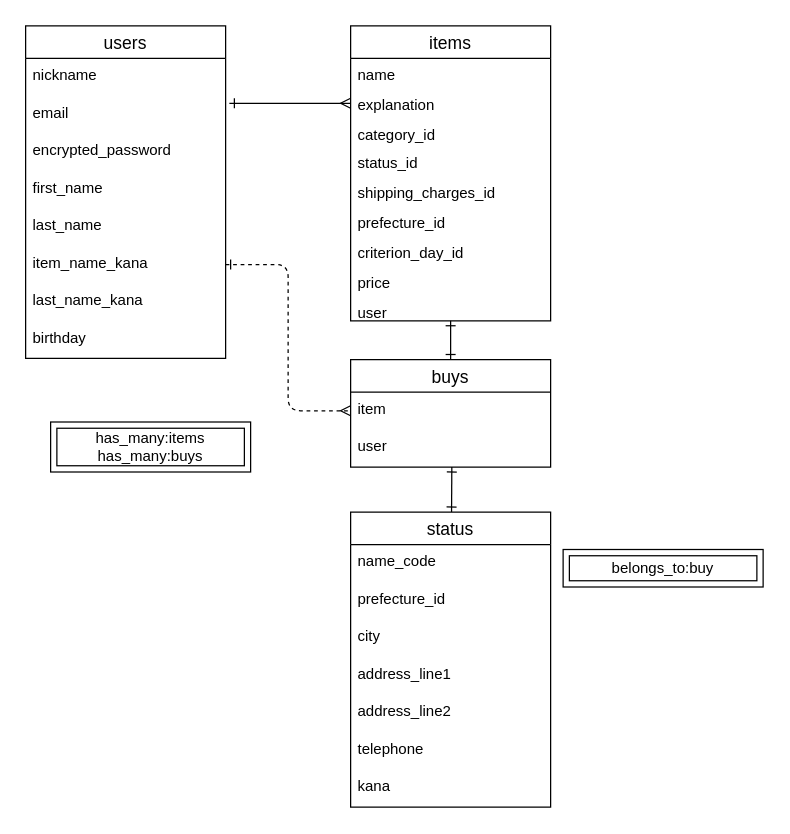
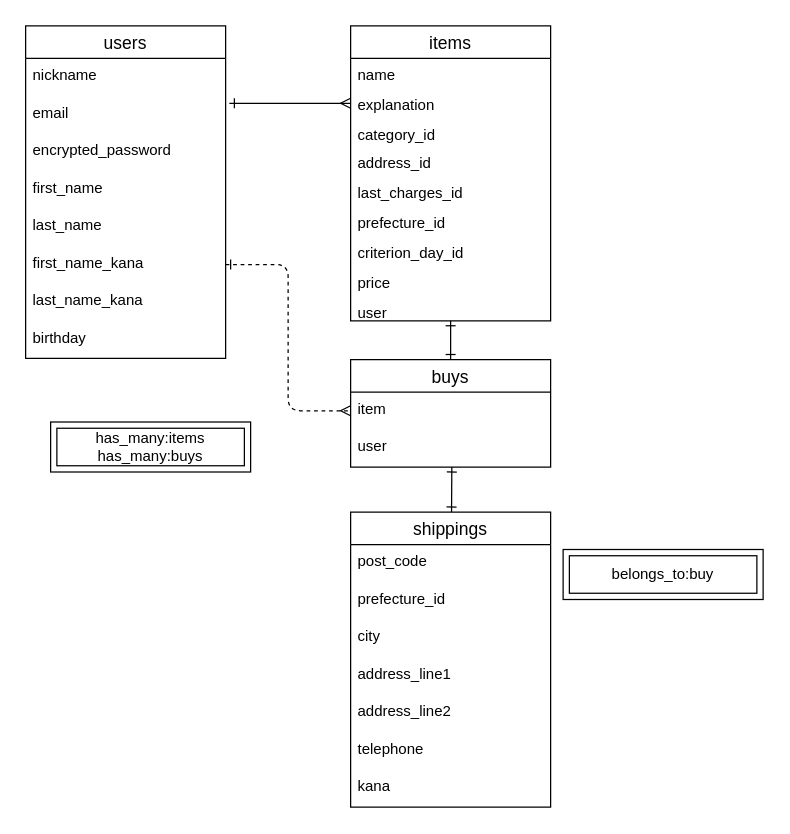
node "status_id": label "status_id" -> "address_id"
node "shipping_charges_id": label "shipping_charges_id" -> "last_charges_id"
node "item_name_kana": label "item_name_kana" -> "first_name_kana"
node "status": label "status" -> "shippings"
node "name_code": label "name_code" -> "post_code"
node "belongs_to:buy": size 200x38 -> 200x50
